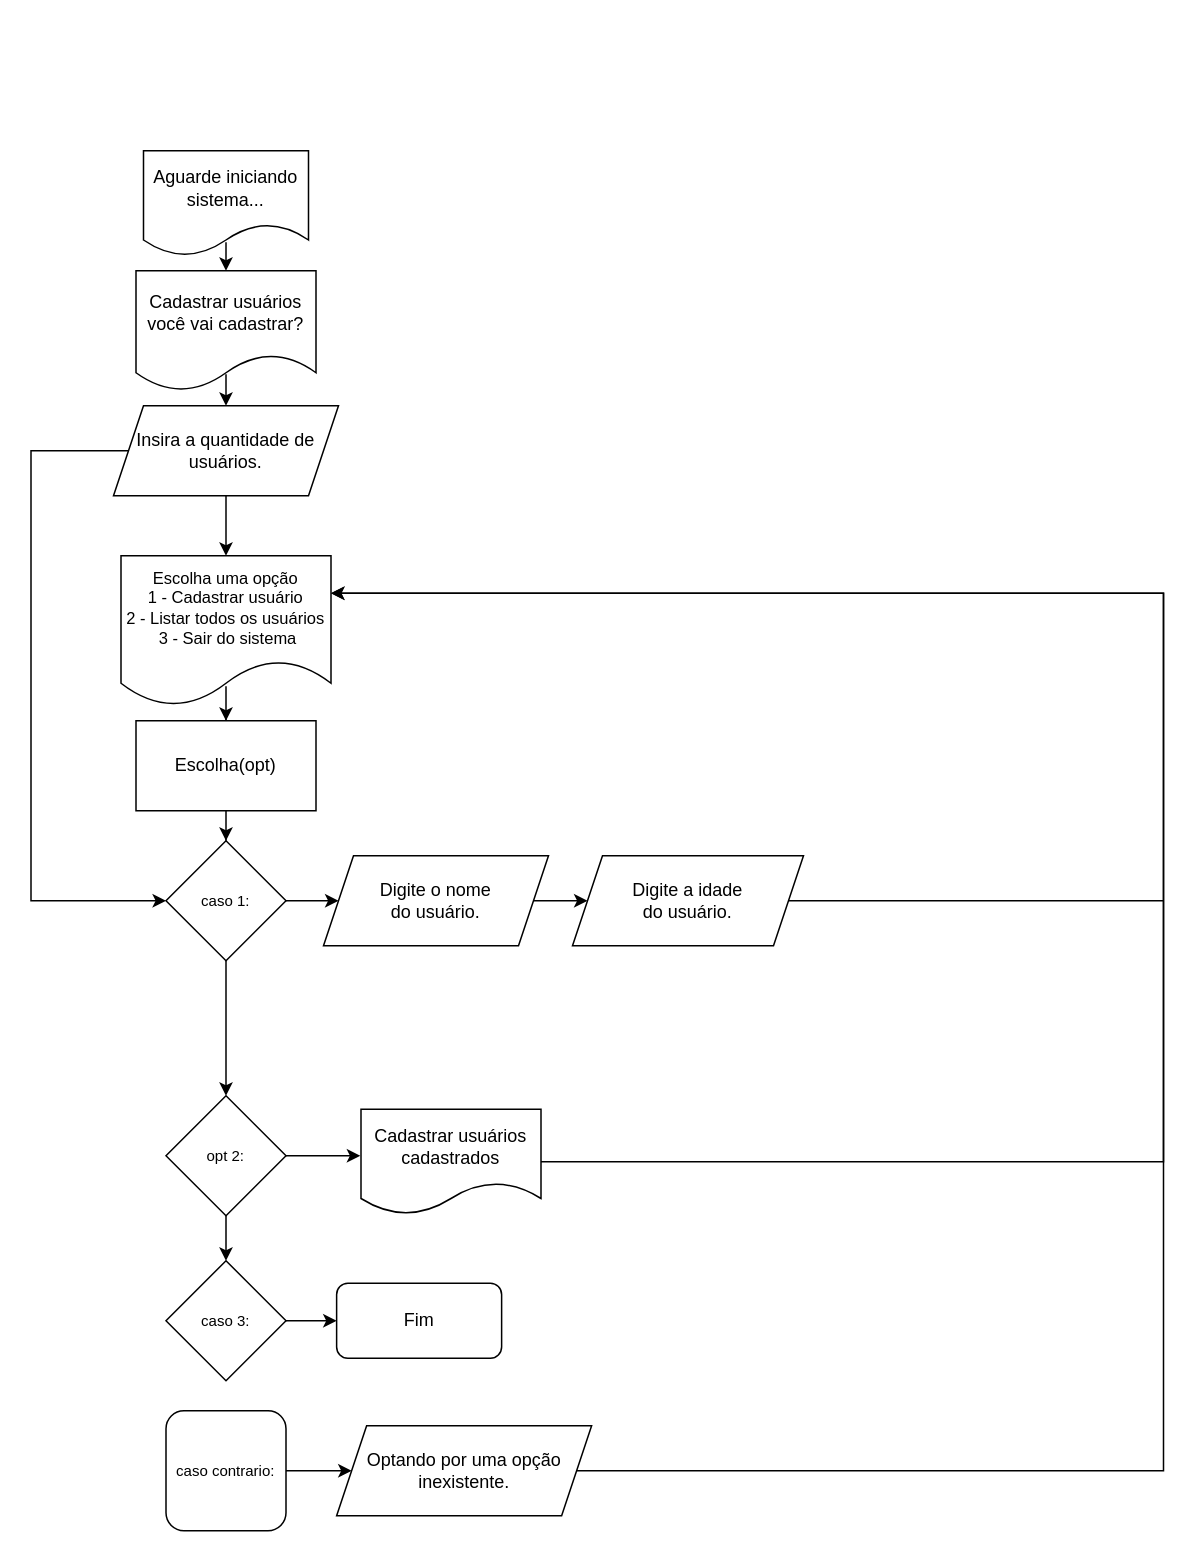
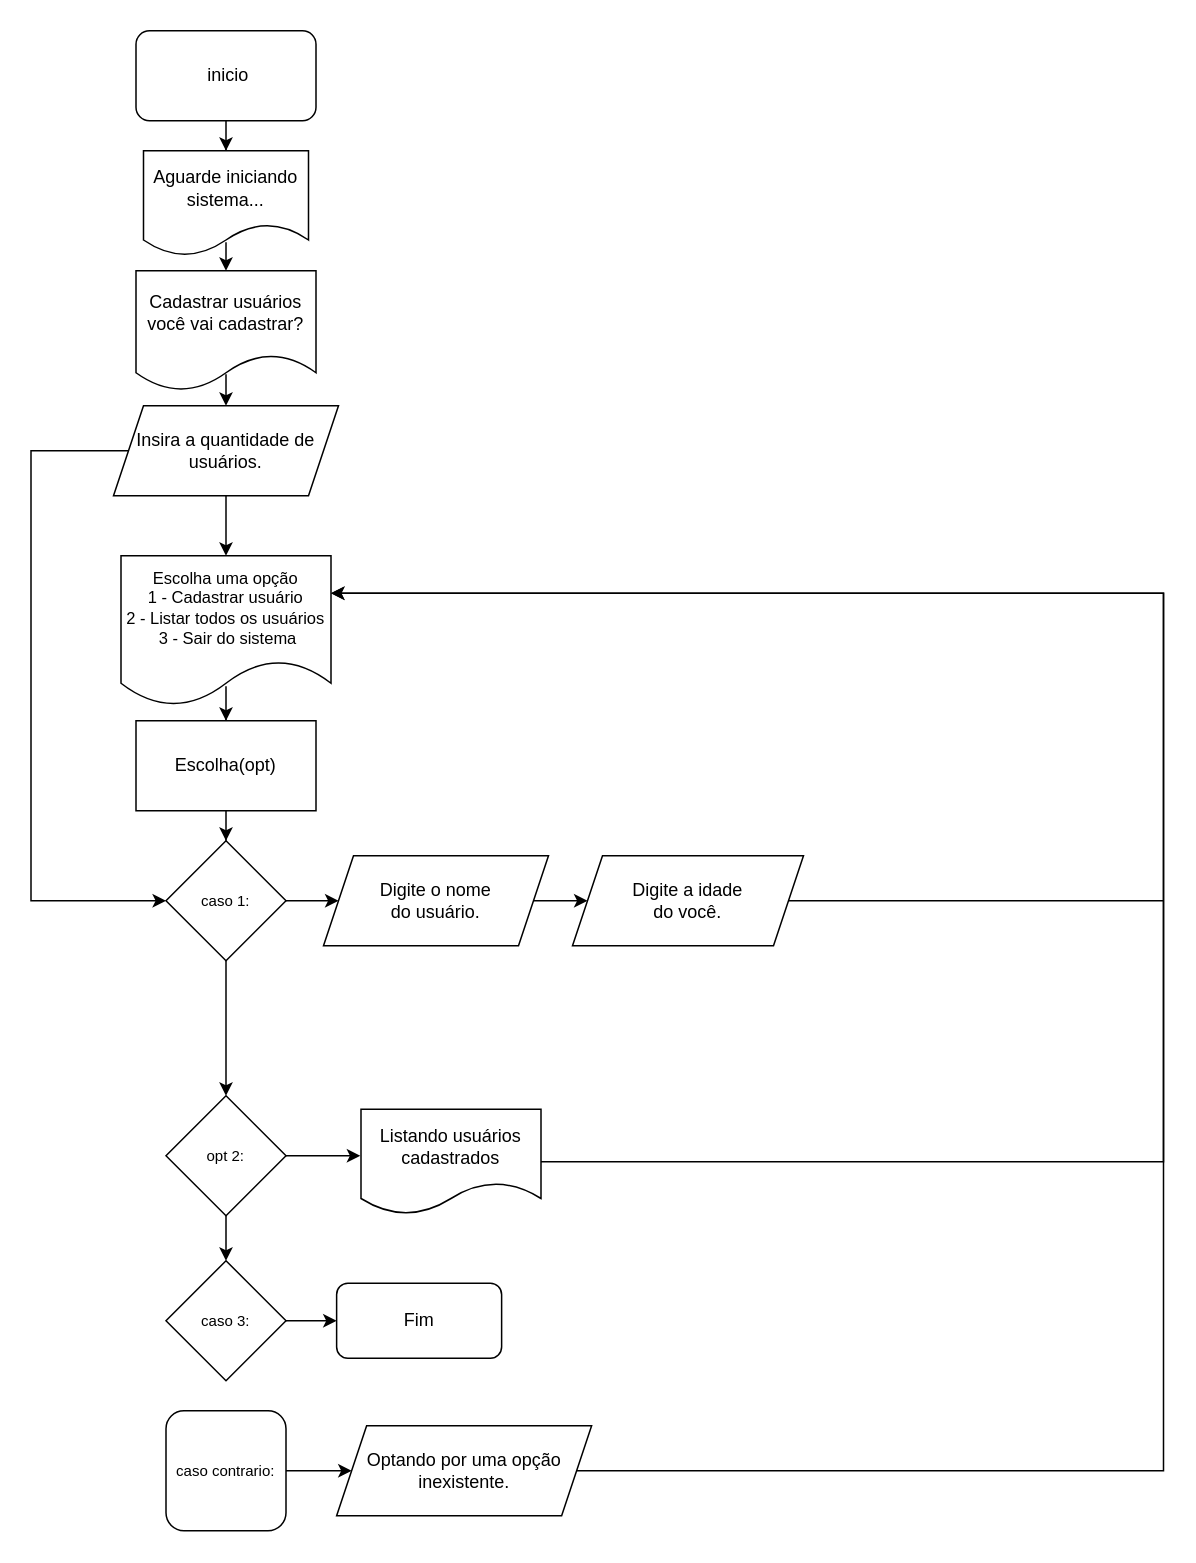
node "inicio": added
edge "inicio" -> "Aguarde iniciando sistema...": added
node "Digite a idade do usuário.": label "Digite a idade do usuário." -> "Digite a idade do você."
node "Cadastrar usuários cadastrados": label "Cadastrar usuários cadastrados" -> "Listando usuários cadastrados"
